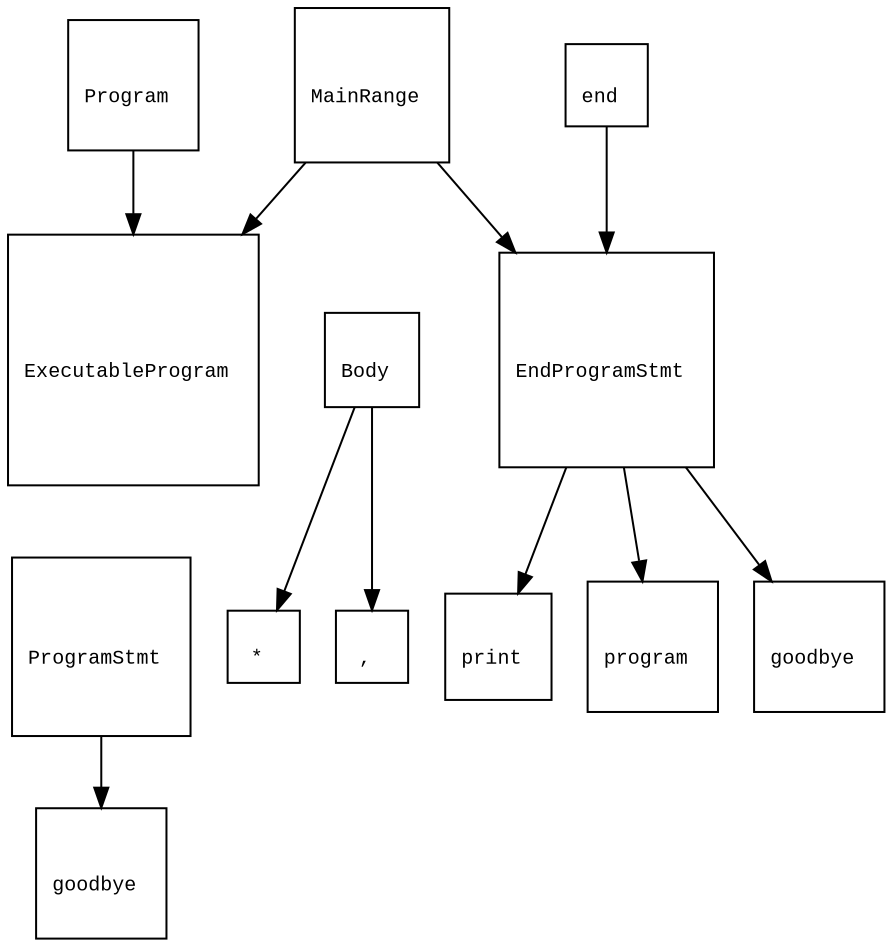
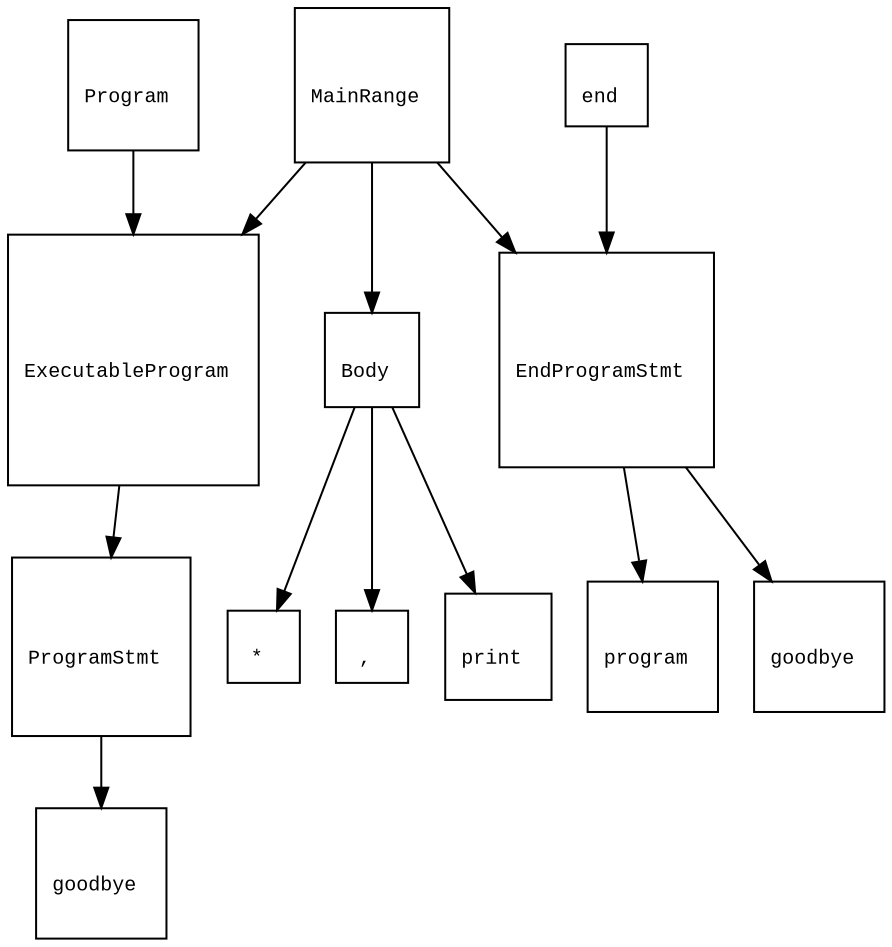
edge "MainRange" -> "Body": added
edge "ExecutableProgram" -> "ProgramStmt": added
edge "EndProgramStmt" -> "print": now "Body" -> "print"
